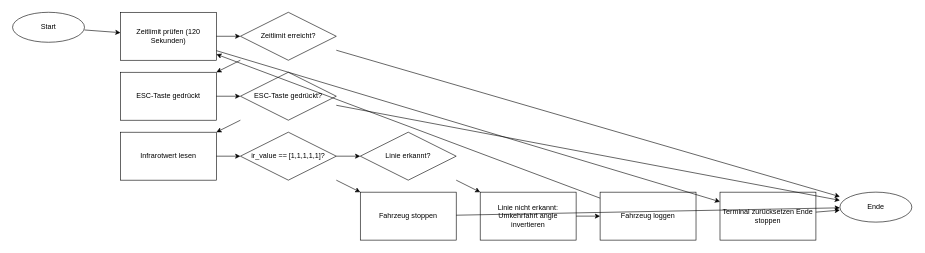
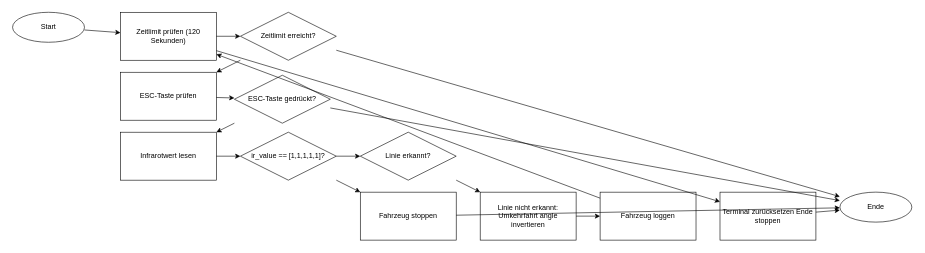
node "ESC-Taste gedrückt": label "ESC-Taste gedrückt" -> "ESC-Taste prüfen"
node "ESC-Taste gedrückt?": moved (288, 96) -> (282, 99)
